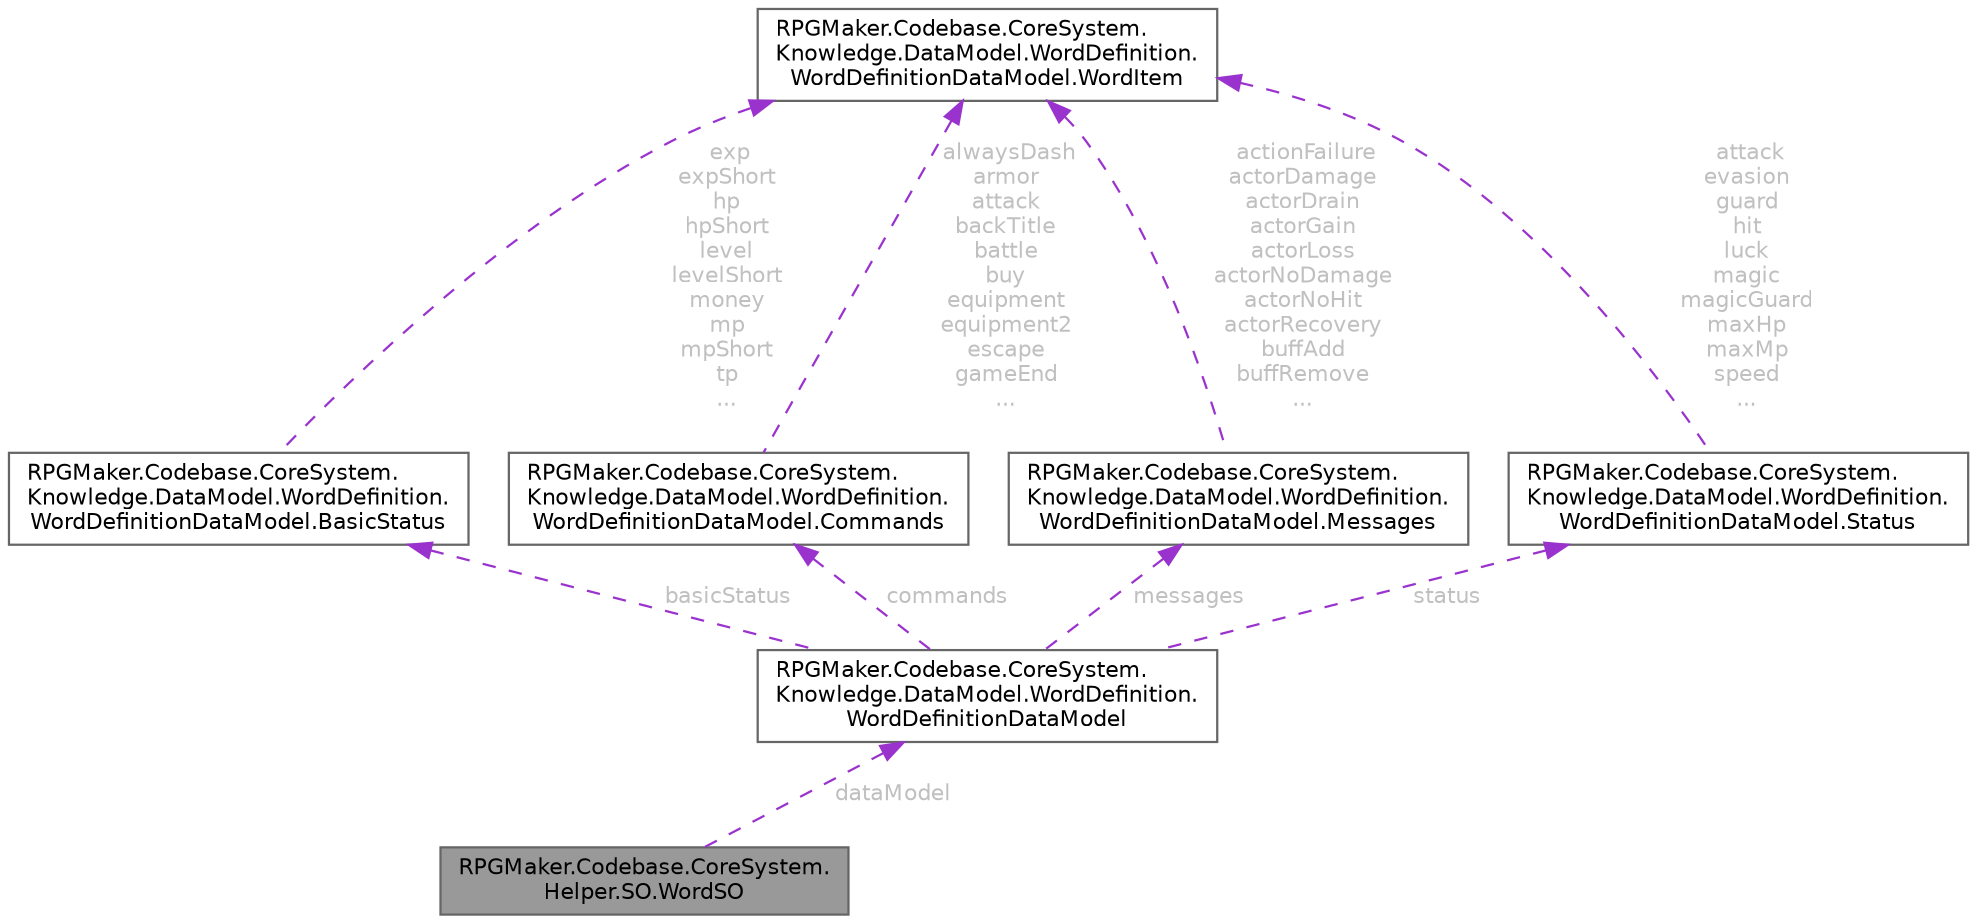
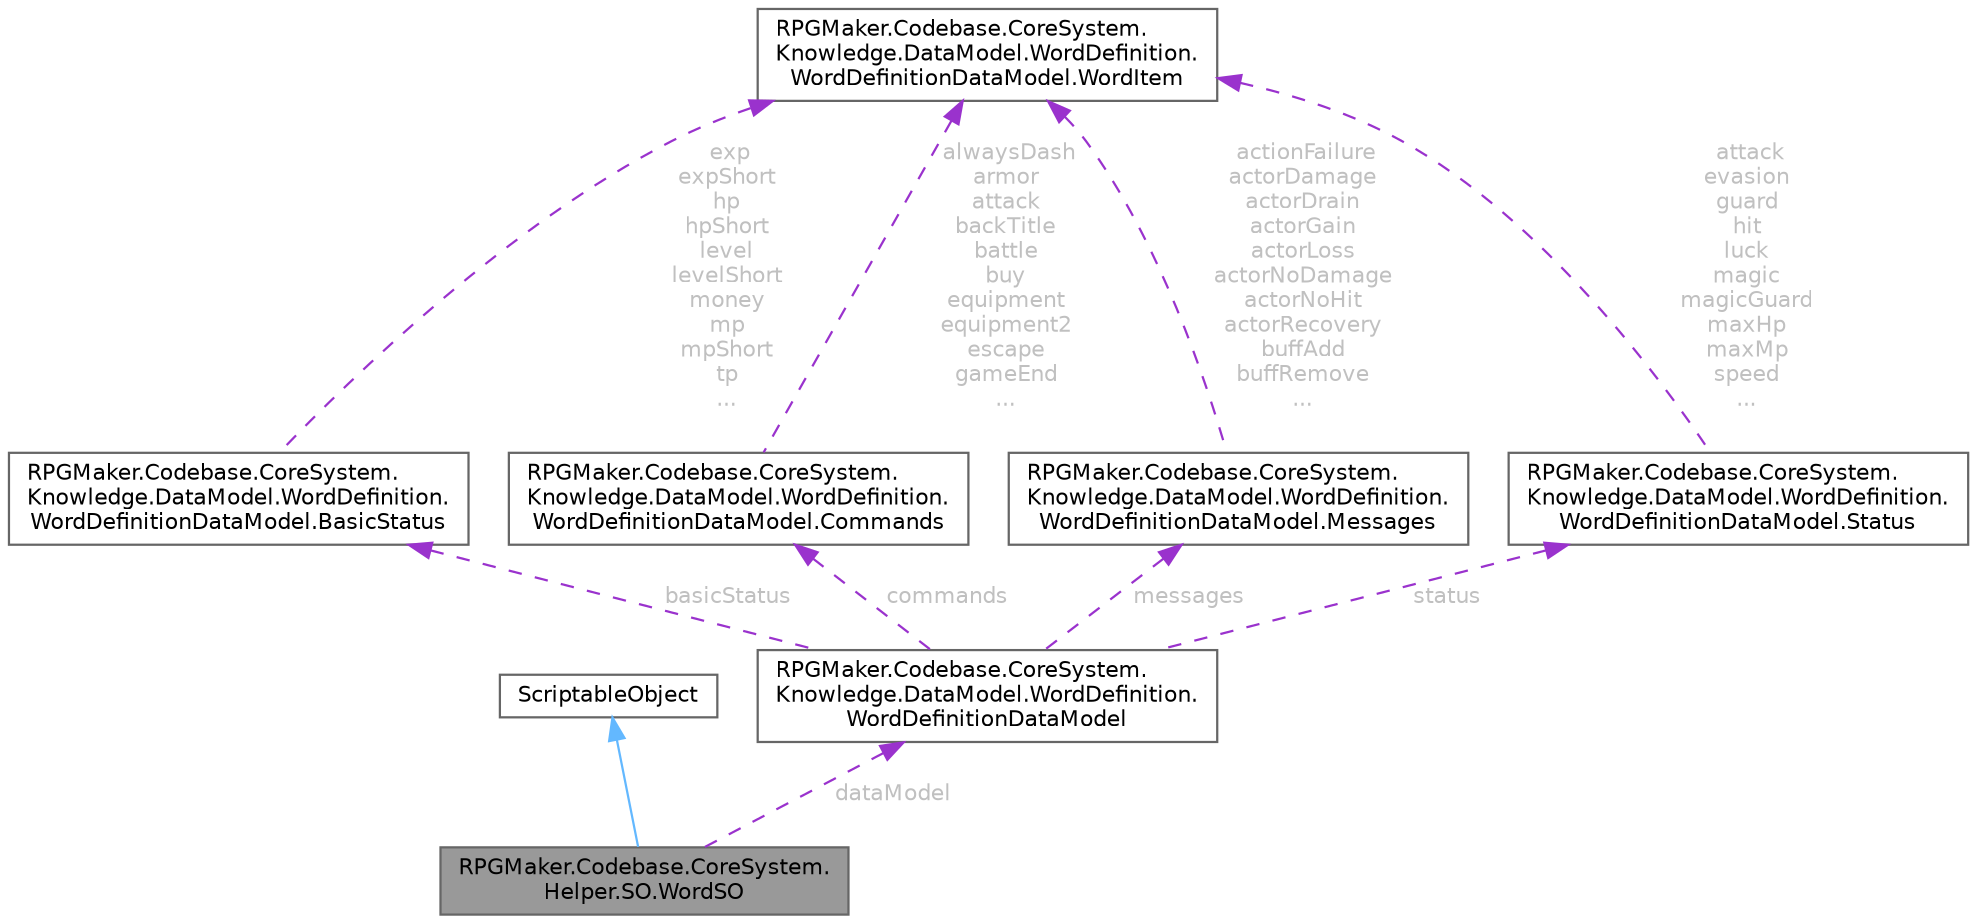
node "ScriptableObject": added
